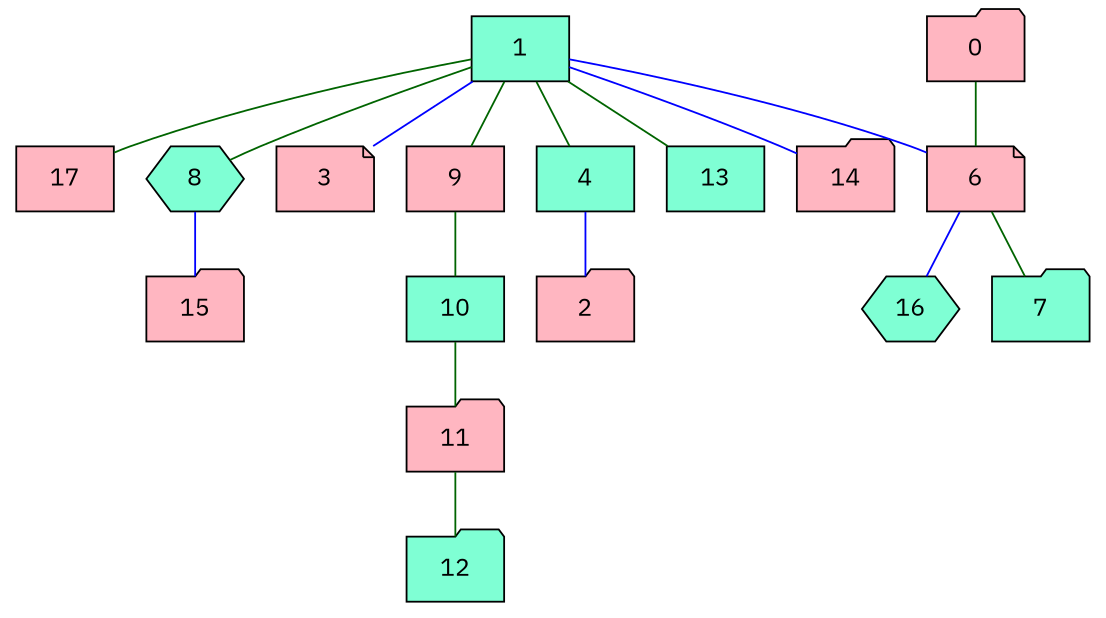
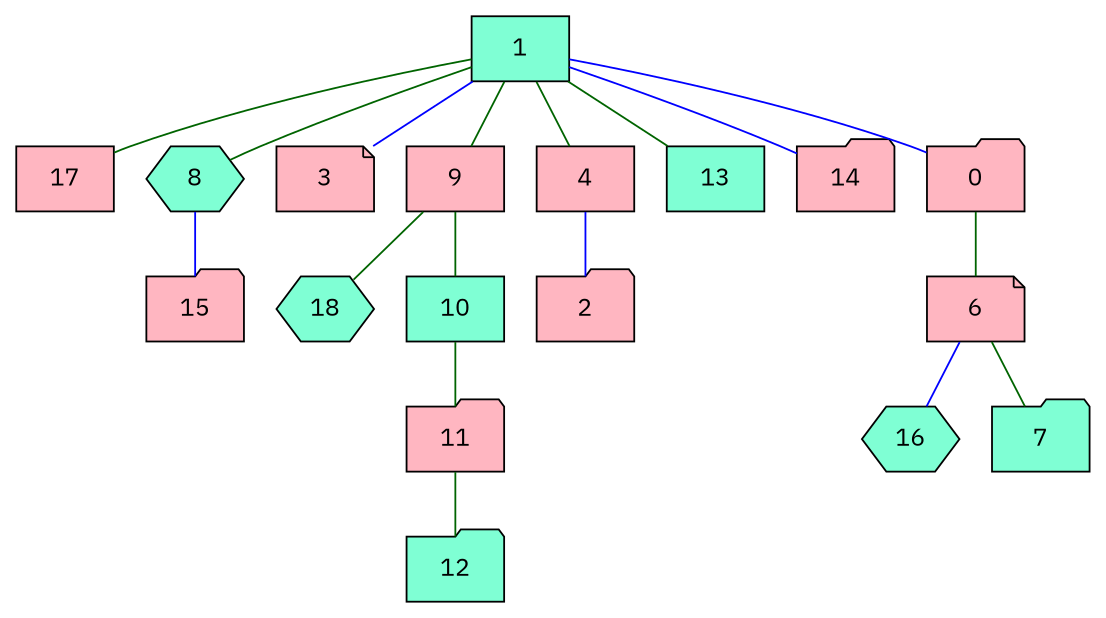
edge "1" -- "6": now "1" -- "0"
node "4": fillcolor aquamarine -> lightpink
node "18": added
